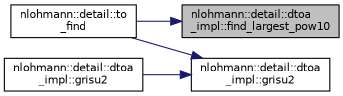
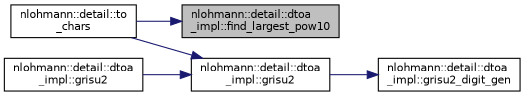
node "nlohmann::detail::to _find": label "nlohmann::detail::to _find" -> "nlohmann::detail::to _chars"
node "nlohmann::detail::dtoa _impl::grisu2_digit_gen": added
